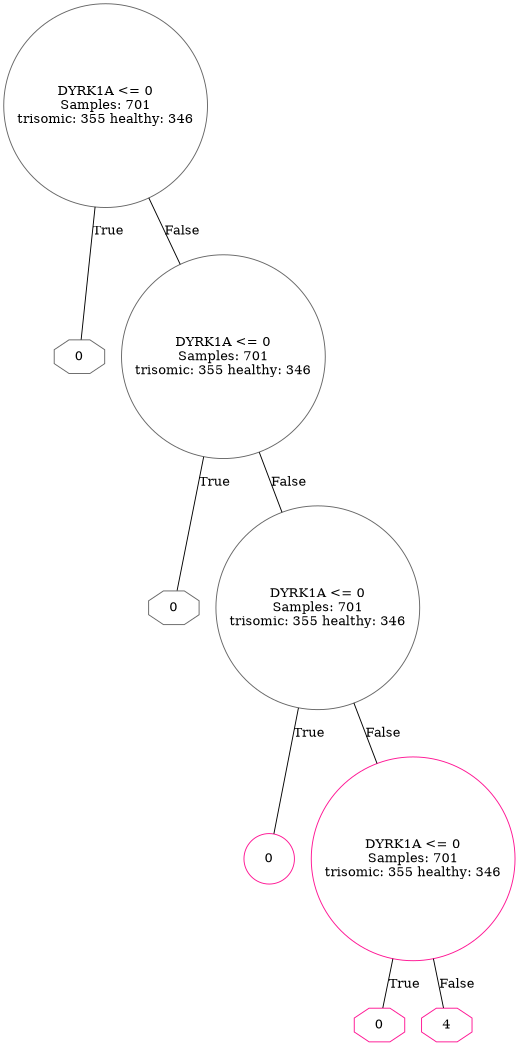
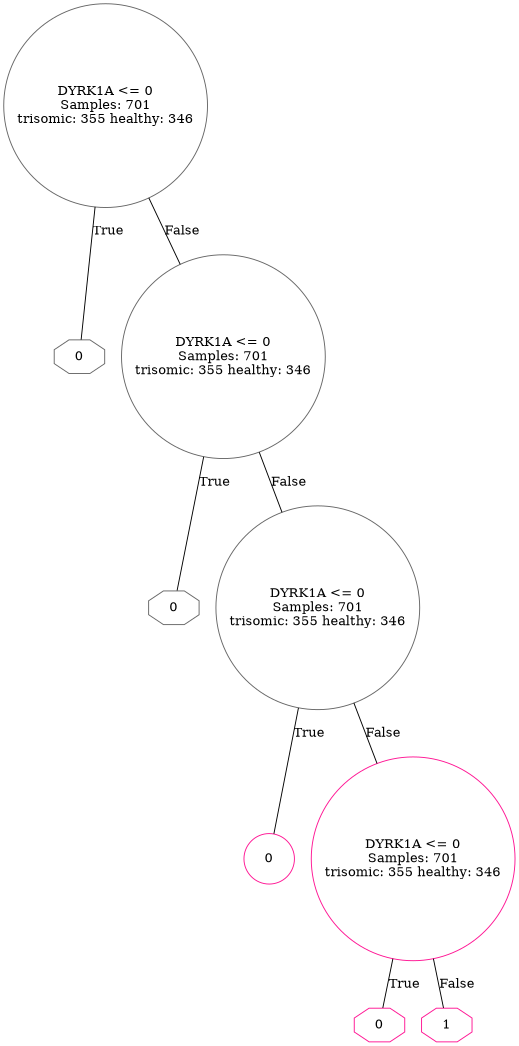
node "4": label "4" -> "1"
